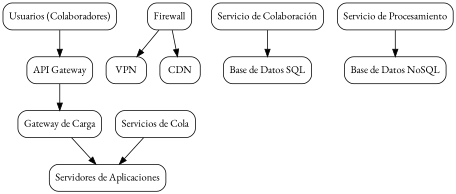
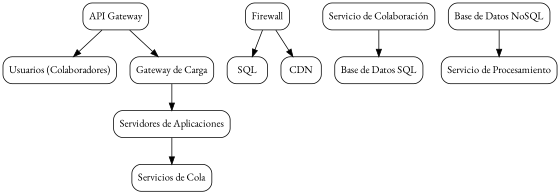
edge "Usuarios (Colaboradores)" -> "API Gateway": reversed
edge "Servicio de Procesamiento" -> "Base de Datos NoSQL": reversed
node "VPN": label "VPN" -> "SQL"
edge "Servicios de Cola" -> "Servidores de Aplicaciones": reversed
